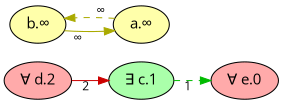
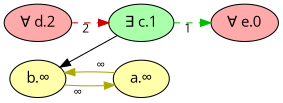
edge "a.∞" -> "b.∞": style dashed -> solid
edge "∃ c.1" -> "b.∞": added
edge "∀ d.2" -> "∃ c.1": style solid -> dashed
